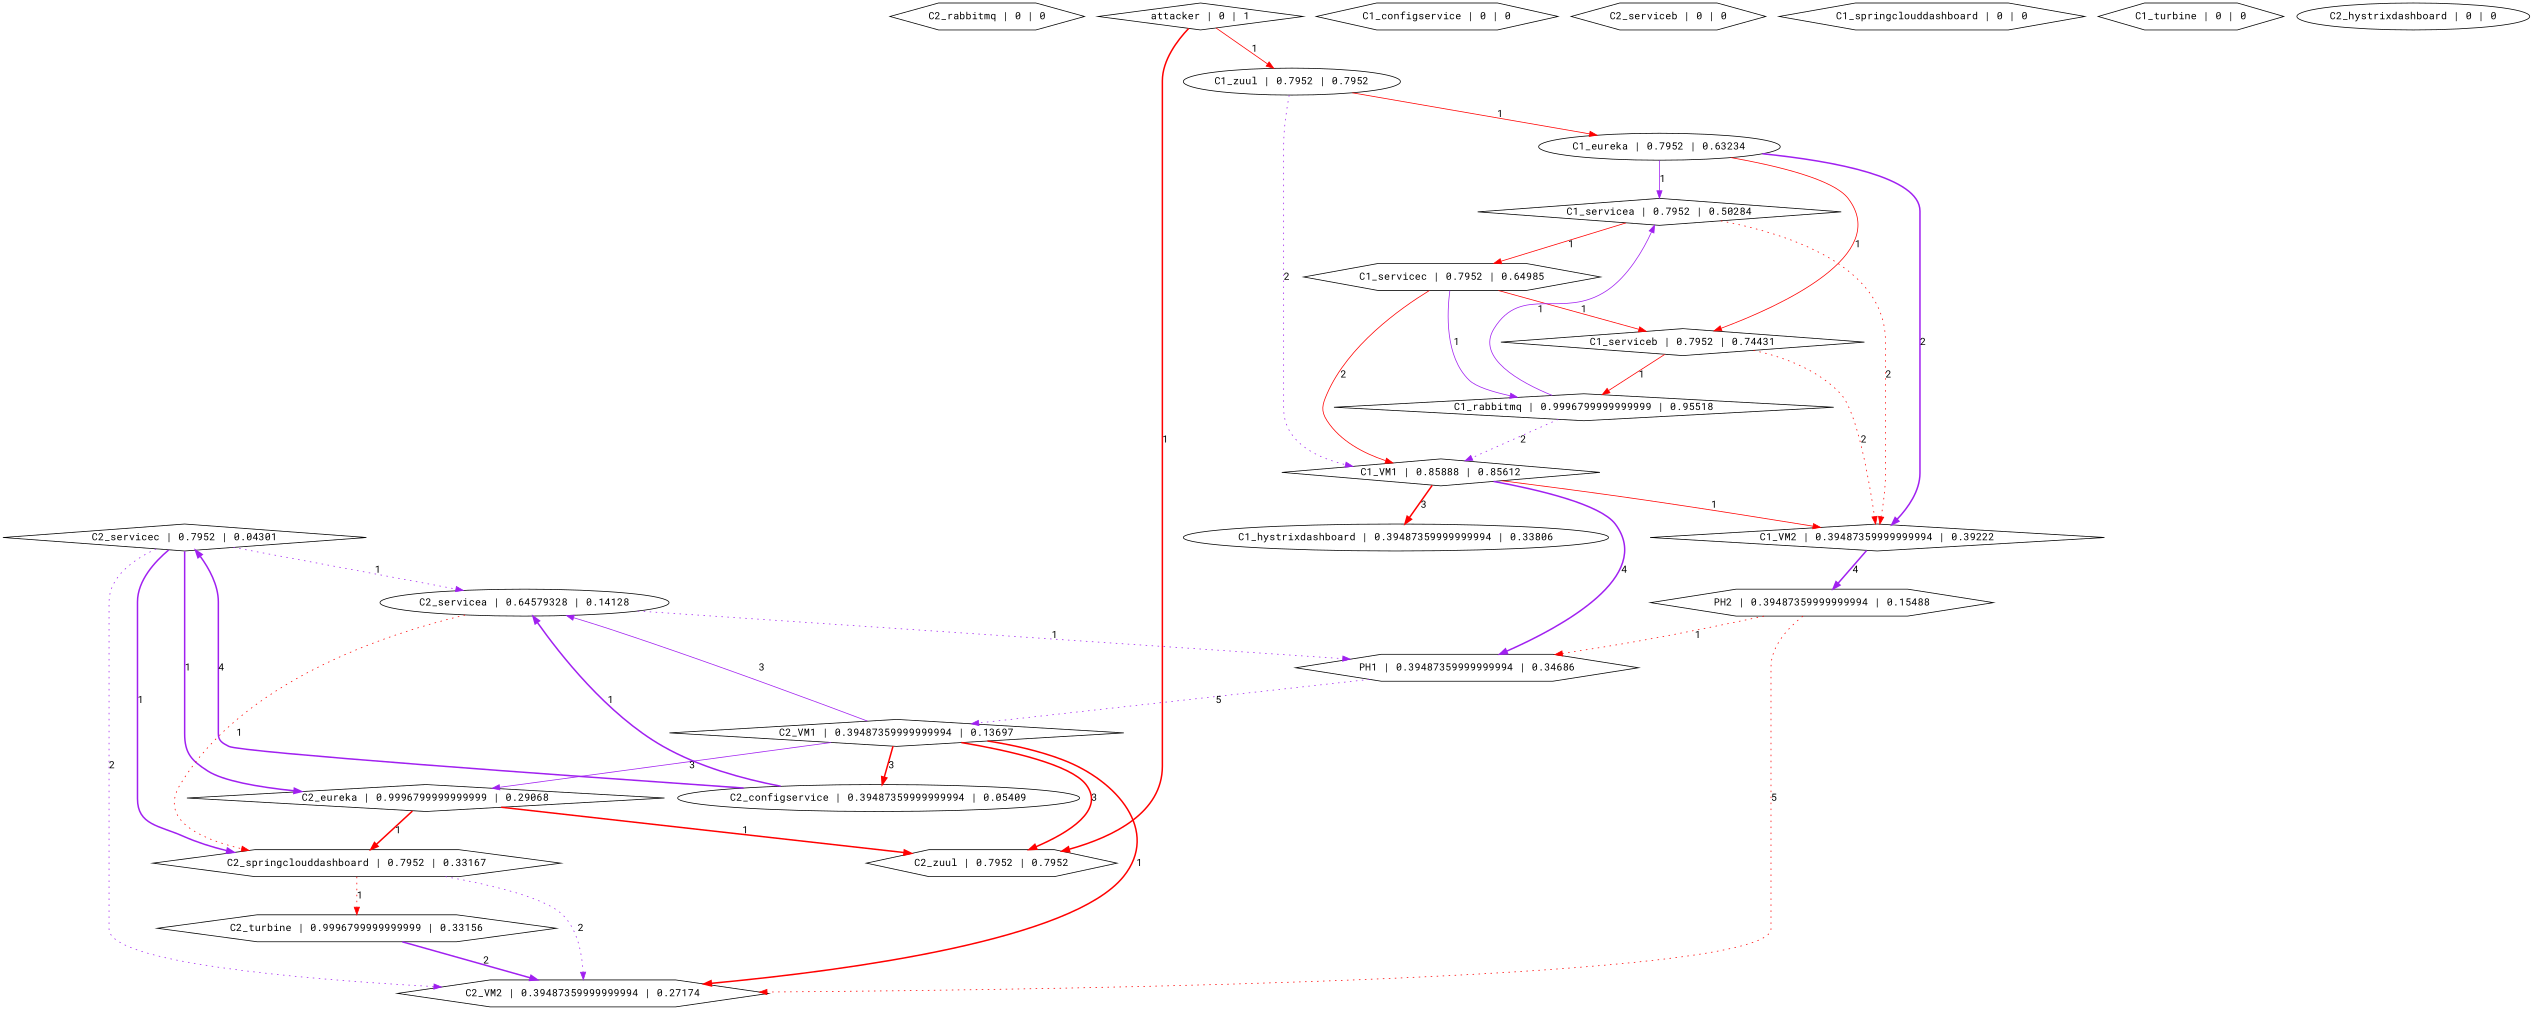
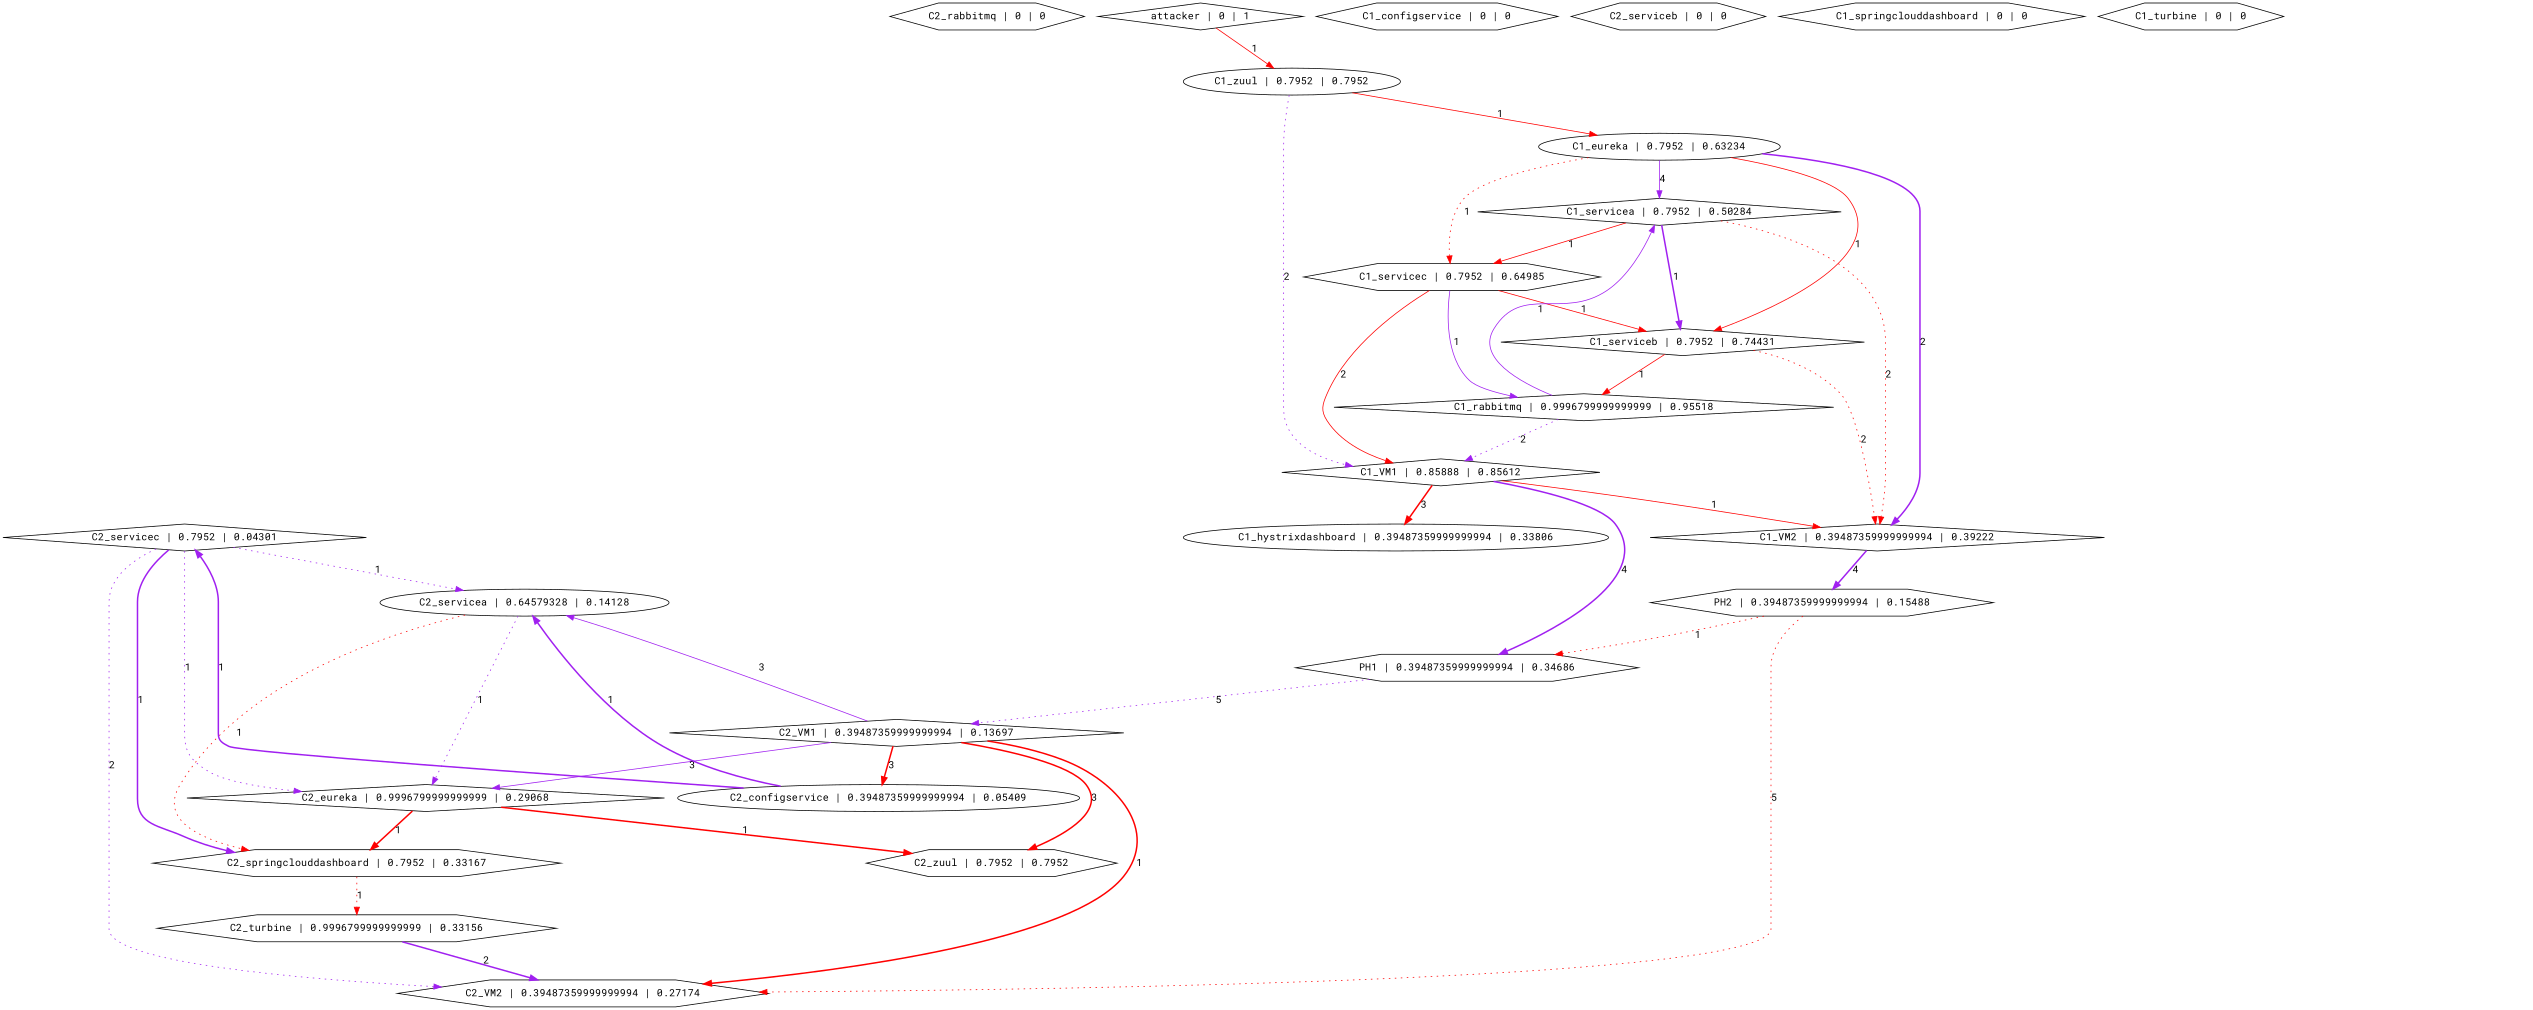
node "C2_hystrixdashboard | 0 | 0": removed
edge "C1_eureka | 0.7952 | 0.63234" -> "C1_servicea | 0.7952 | 0.50284": label "1" -> "4"
edge "C1_eureka | 0.7952 | 0.63234" -> "C1_servicec | 0.7952 | 0.64985": added, label "1"
edge "C1_servicea | 0.7952 | 0.50284" -> "C1_serviceb | 0.7952 | 0.74431": added, label "1"
edge "attacker | 0 | 1" -> "C2_zuul | 0.7952 | 0.7952": removed, label "1"
edge "C2_servicea | 0.64579328 | 0.14128" -> "PH1 | 0.39487359999999994 | 0.34686": now "C2_servicea | 0.64579328 | 0.14128" -> "C2_eureka | 0.9996799999999999 | 0.29068"
edge "C2_configservice | 0.39487359999999994 | 0.05409" -> "C2_servicec | 0.7952 | 0.04301": label "4" -> "1"
edge "C2_servicec | 0.7952 | 0.04301" -> "C2_eureka | 0.9996799999999999 | 0.29068": style bold -> dotted
edge "C2_springclouddashboard | 0.7952 | 0.33167" -> "C2_VM2 | 0.39487359999999994 | 0.27174": removed, label "2"
